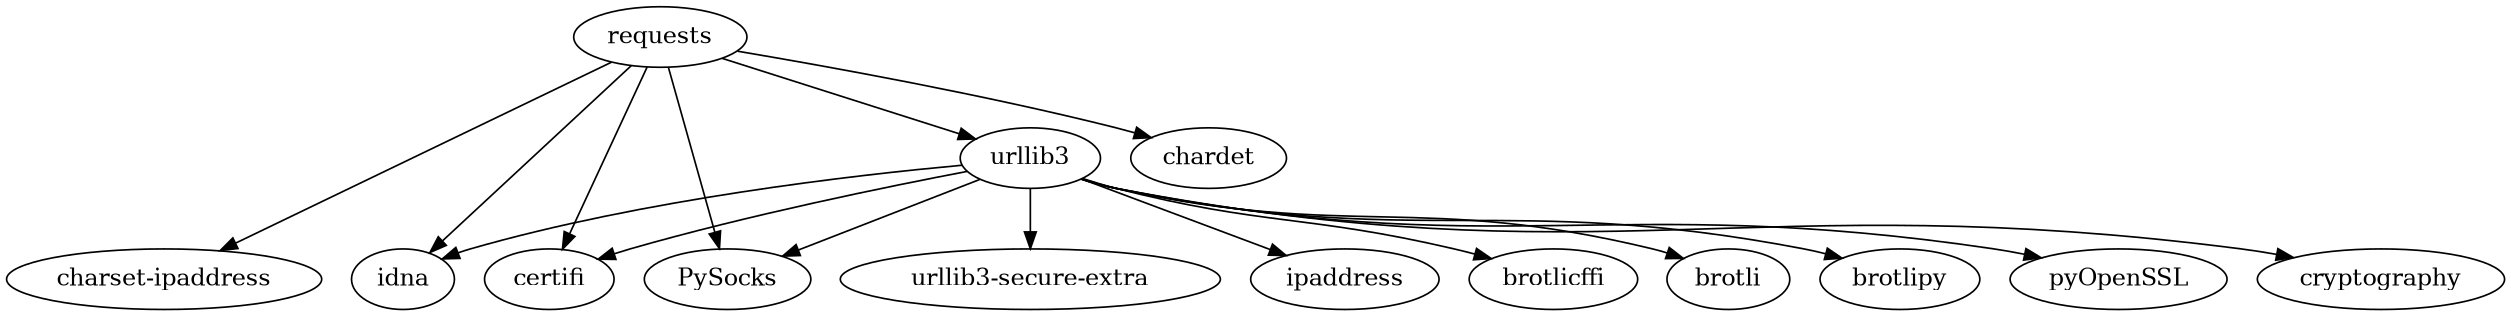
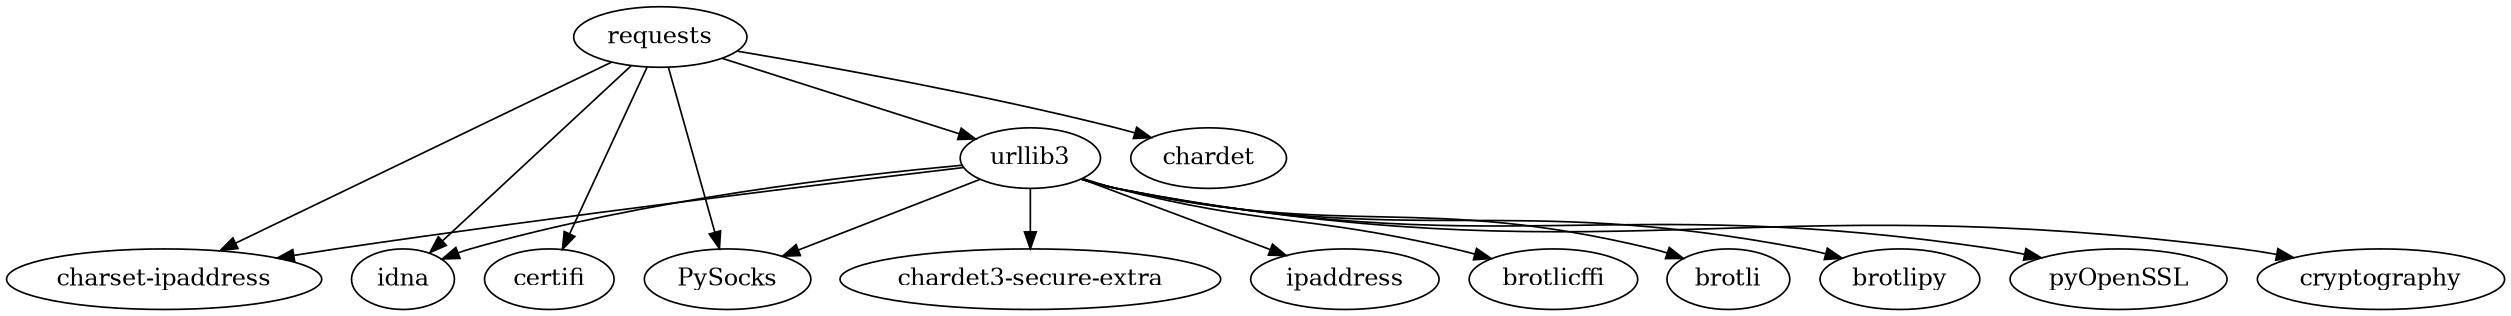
edge "urllib3" -> "certifi": now "urllib3" -> "charset-ipaddress"
node "urllib3-secure-extra": label "urllib3-secure-extra" -> "chardet3-secure-extra"
